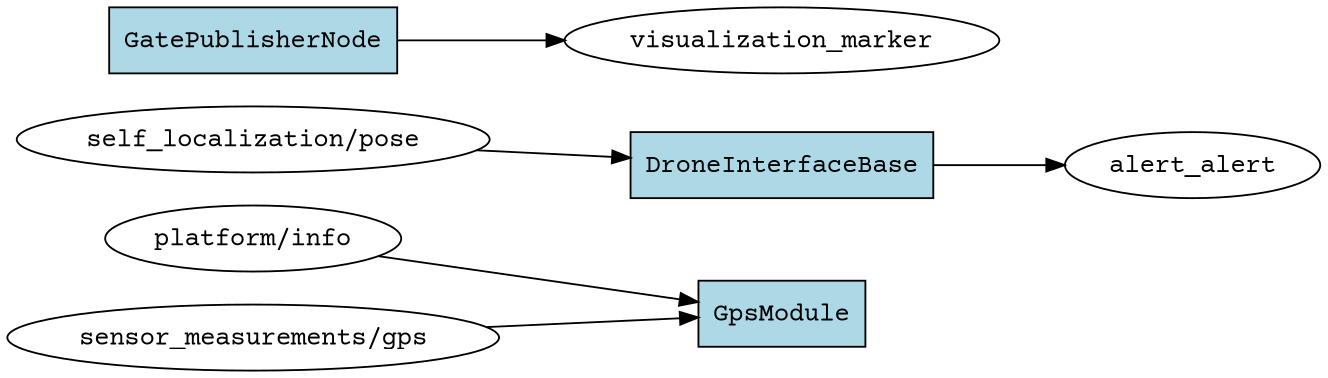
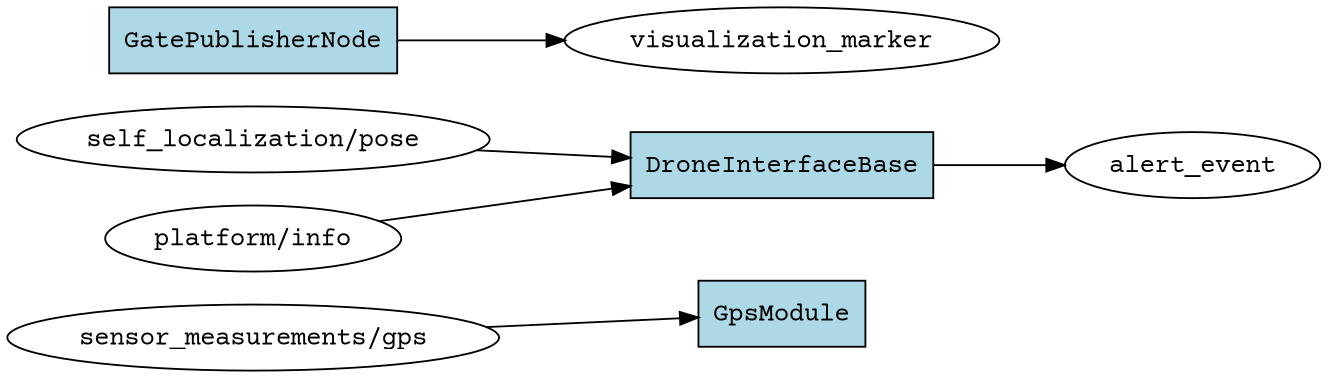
node "alert_alert": label "alert_alert" -> "alert_event"
edge "platform/info" -> "GpsModule": now "platform/info" -> "DroneInterfaceBase"
